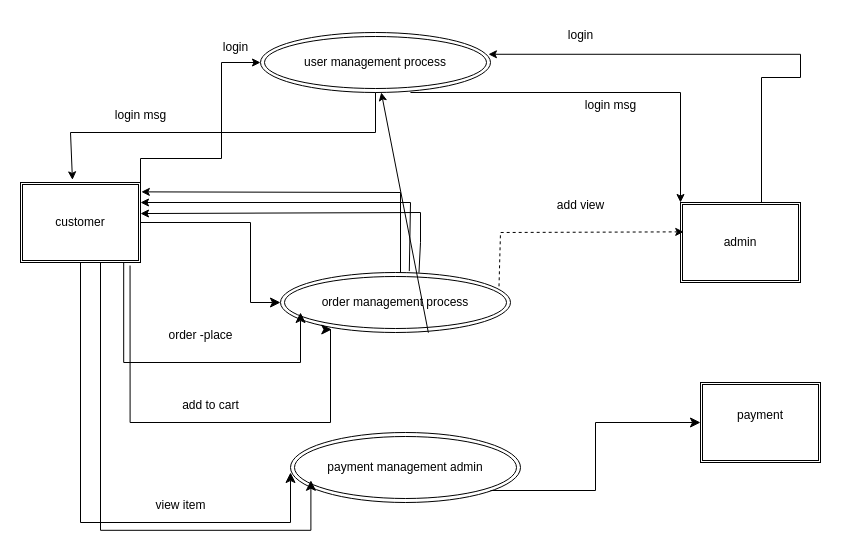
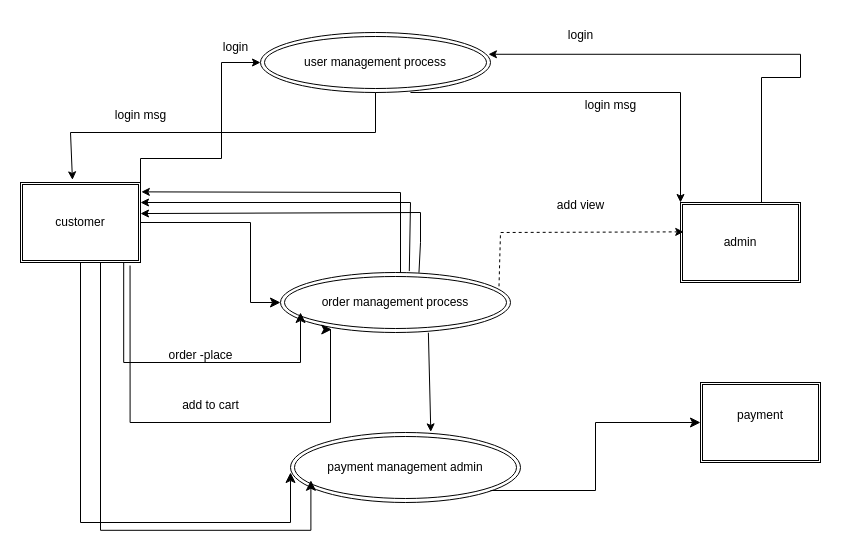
edge "order management process" -> "user management process": now "order management process" -> "payment management admin"
node "order -place": moved (201, 336) -> (201, 356)
node "view item": removed
